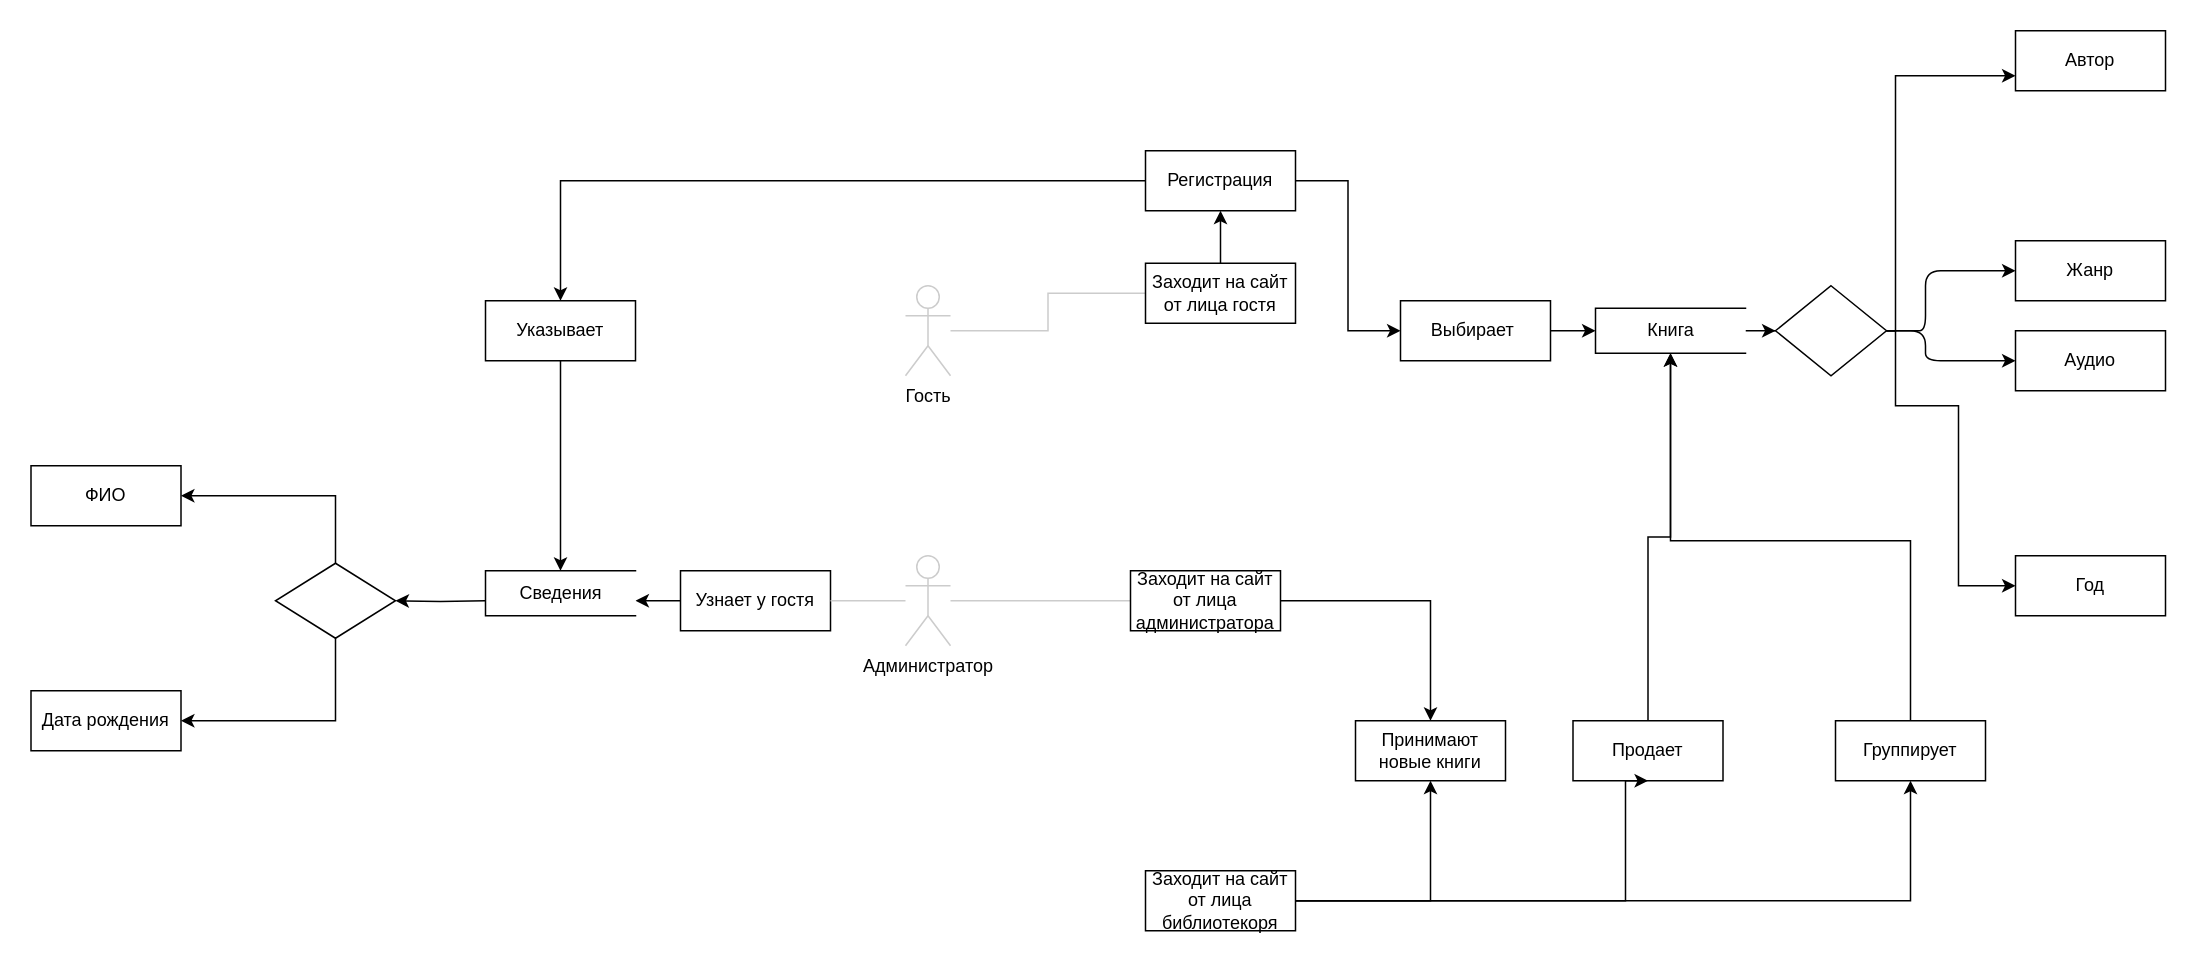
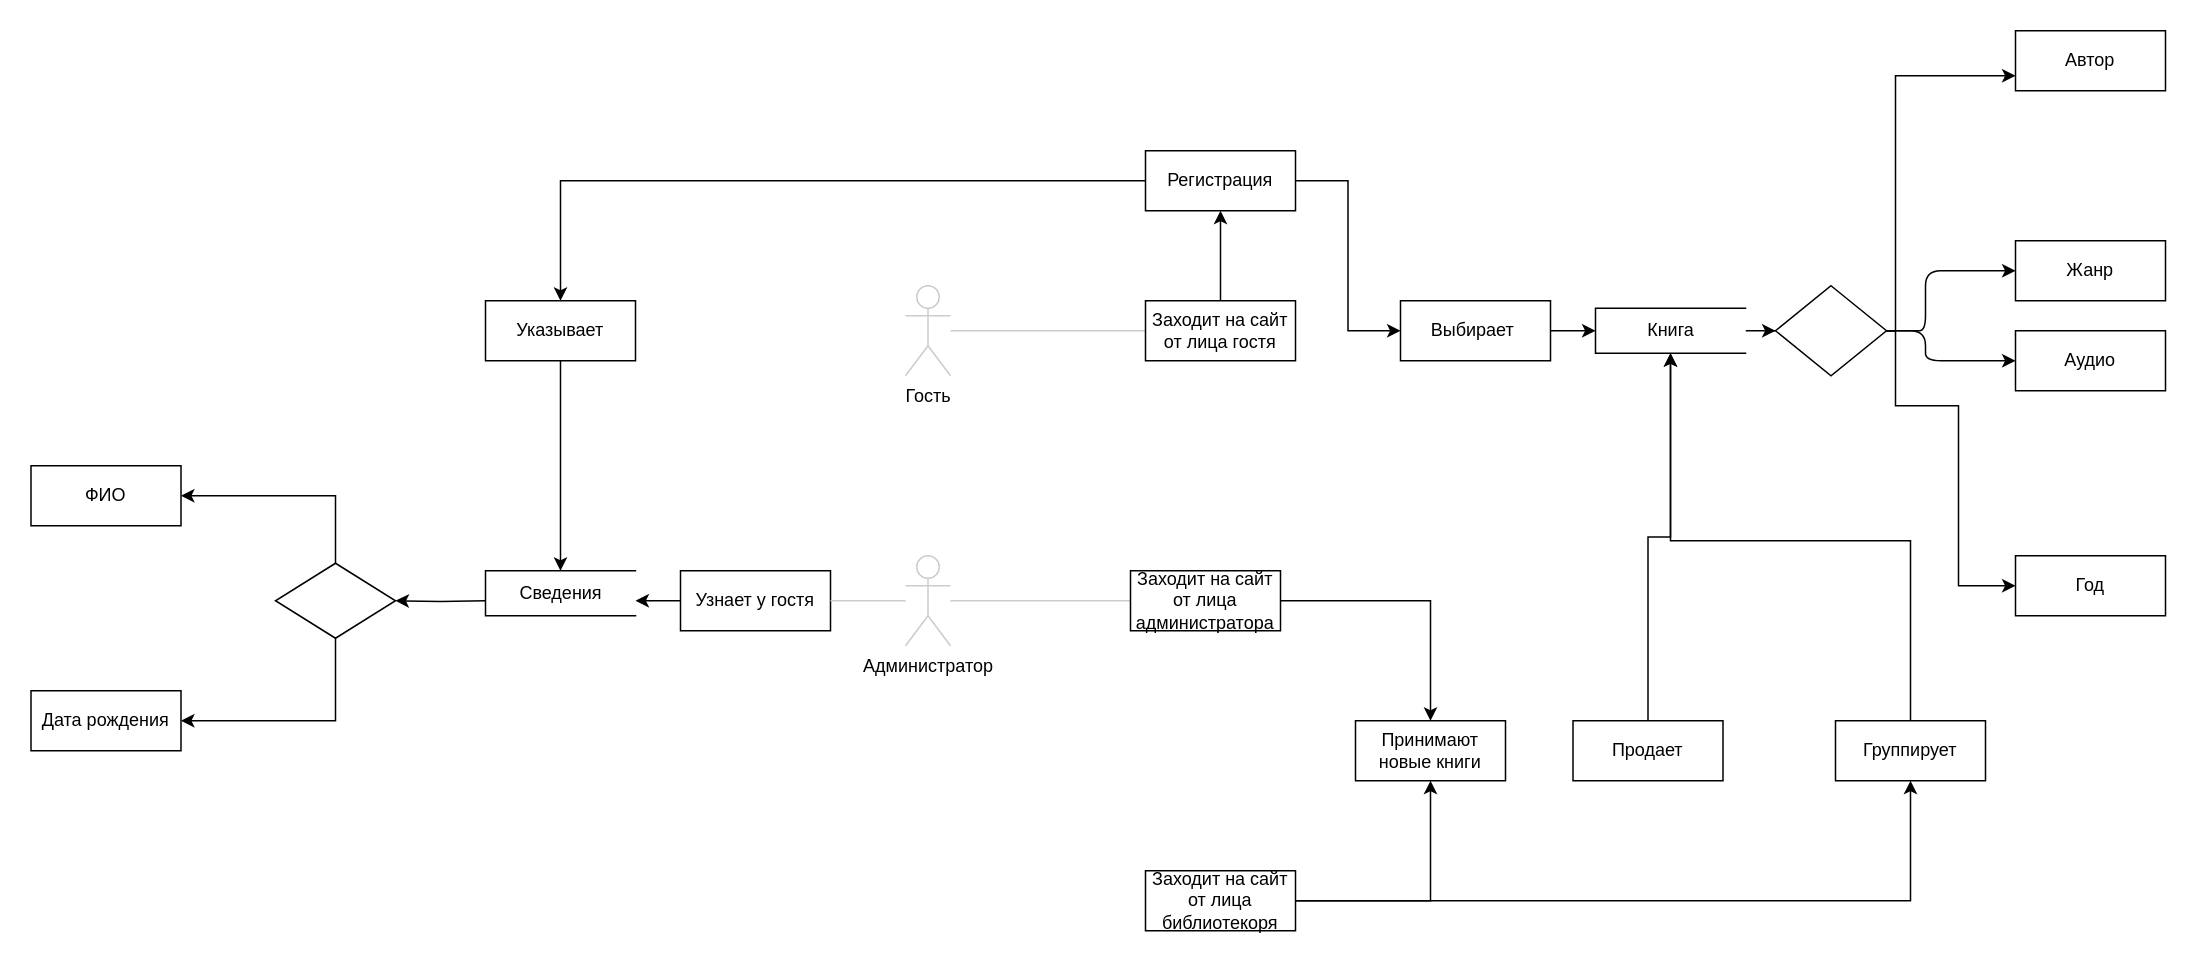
node "Заходит на сайт от лица гостя": moved (1220, 293) -> (1220, 331)
edge "Заходит на сайт от лица библиотекоря" -> "Продает": removed
